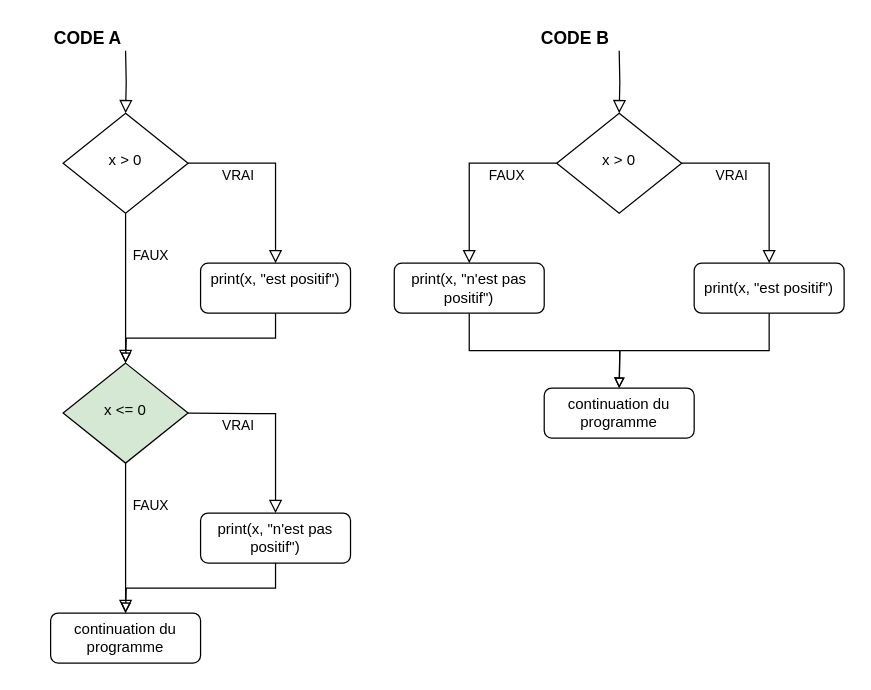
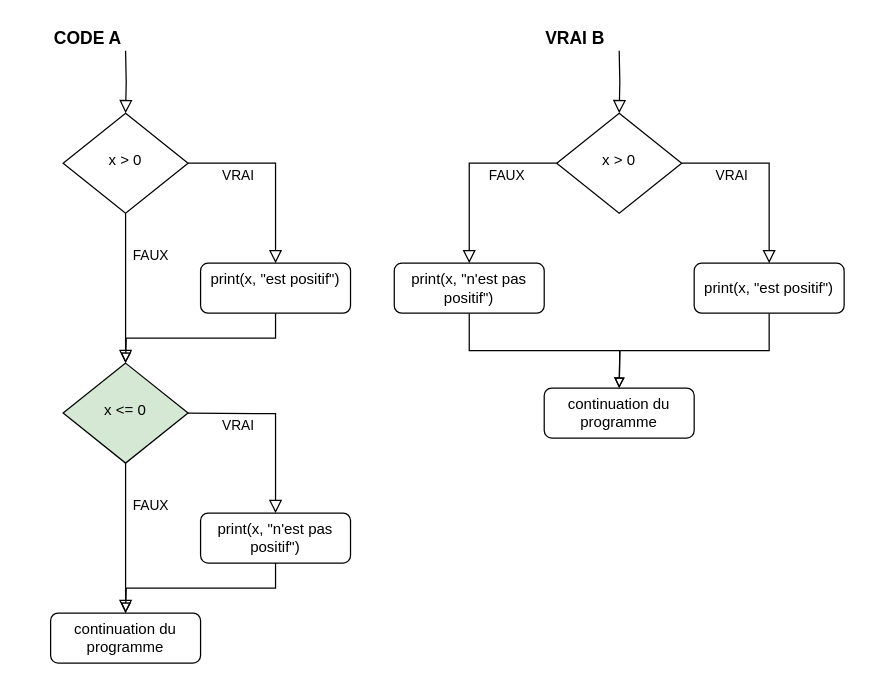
node "CODE B": label "CODE B" -> "VRAI B"
